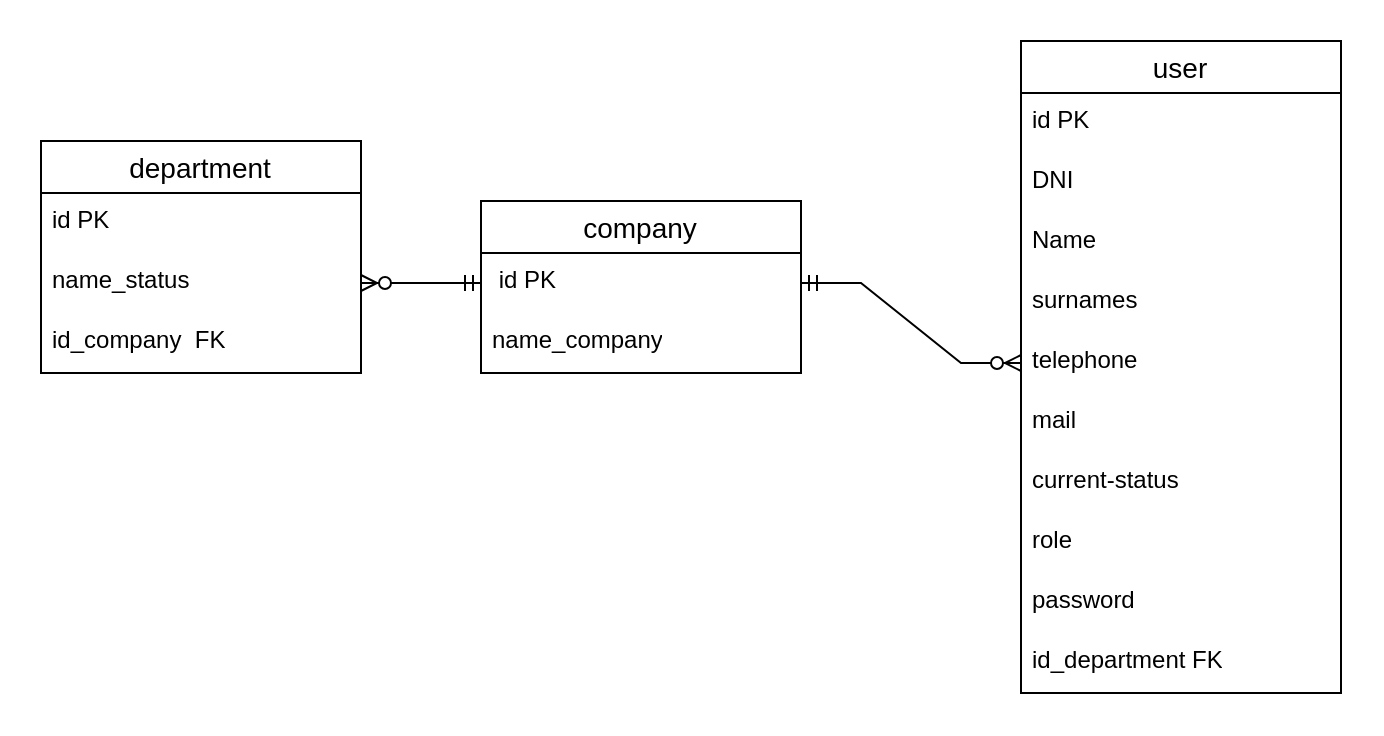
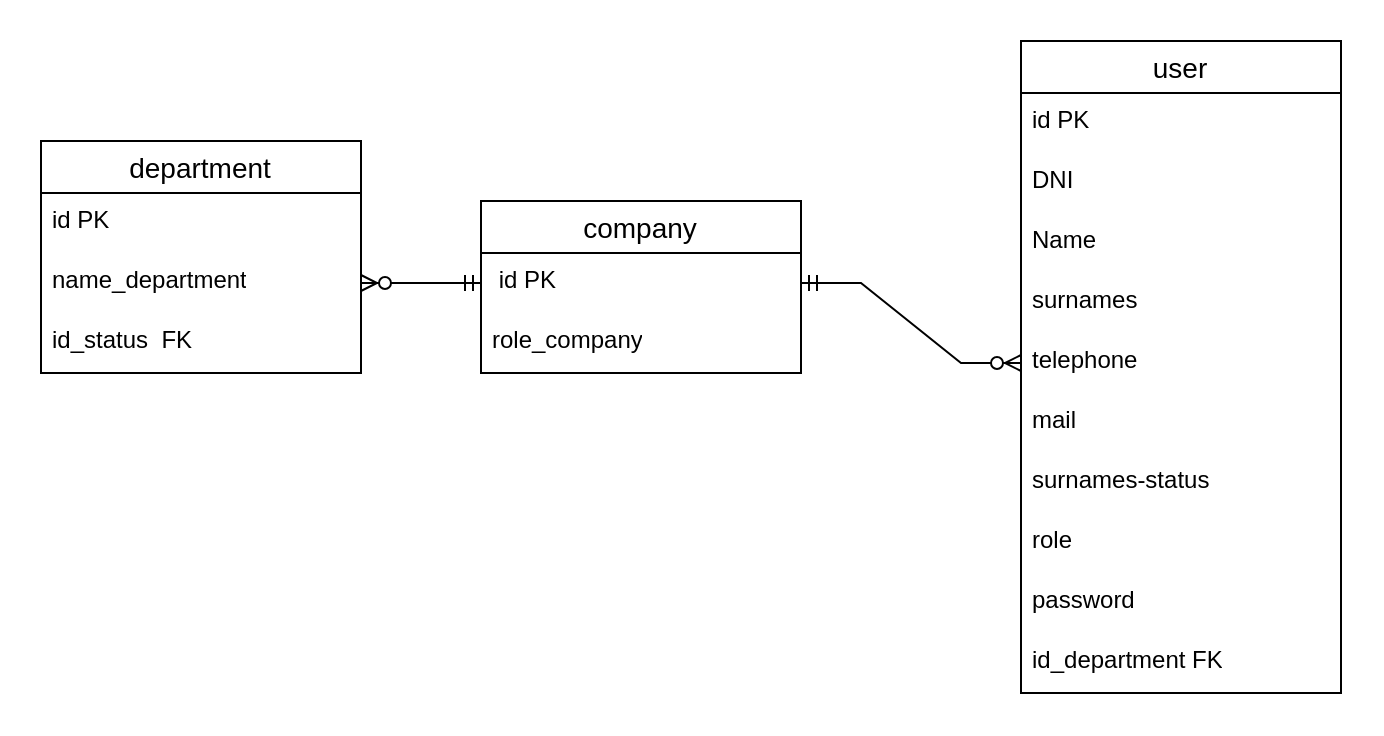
node "name_status": label "name_status" -> "name_department"
node "id_company FK": label "id_company FK" -> "id_status FK"
node "name_company": label "name_company" -> "role_company"
node "current-status": label "current-status" -> "surnames-status"
